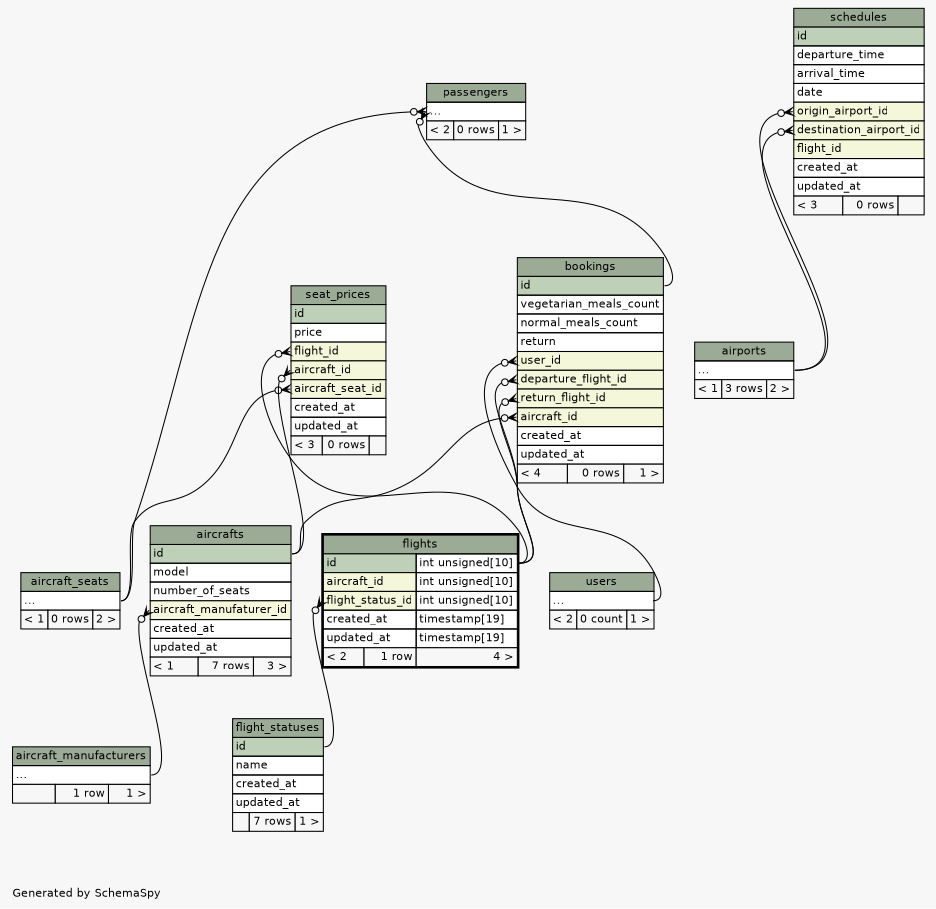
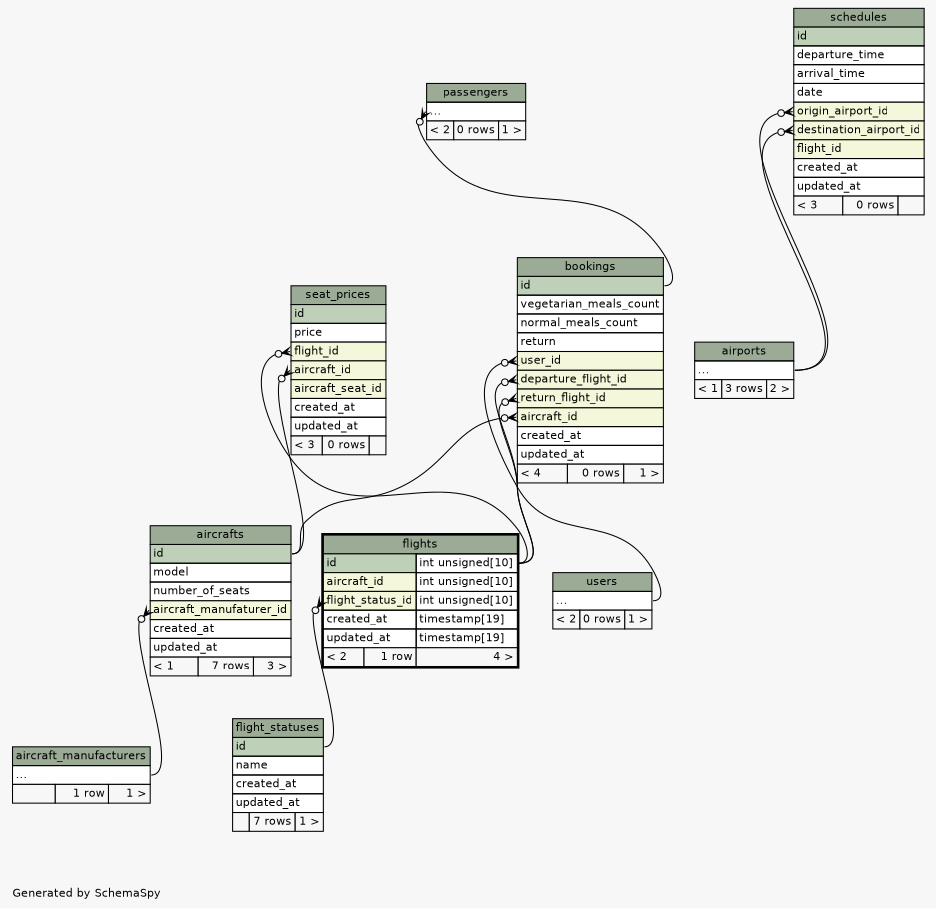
node "aircraft_seats": removed
node "users": text "0 count" -> "0 rows"
